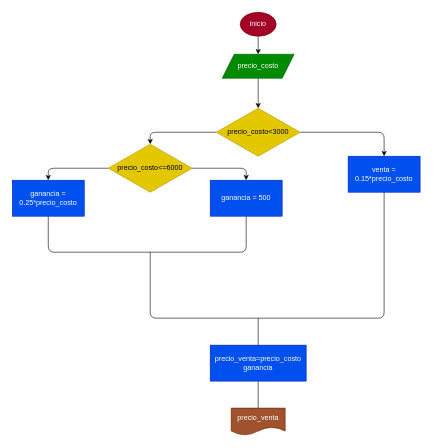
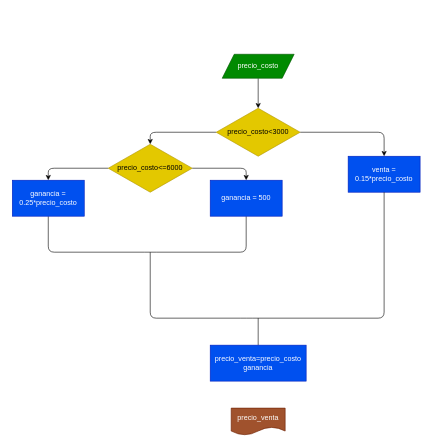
node "inicio": removed
edge "inicio" -> "precio_costo": removed
edge "precio_venta=precio_costo ganancia" -- "precio_venta": removed
